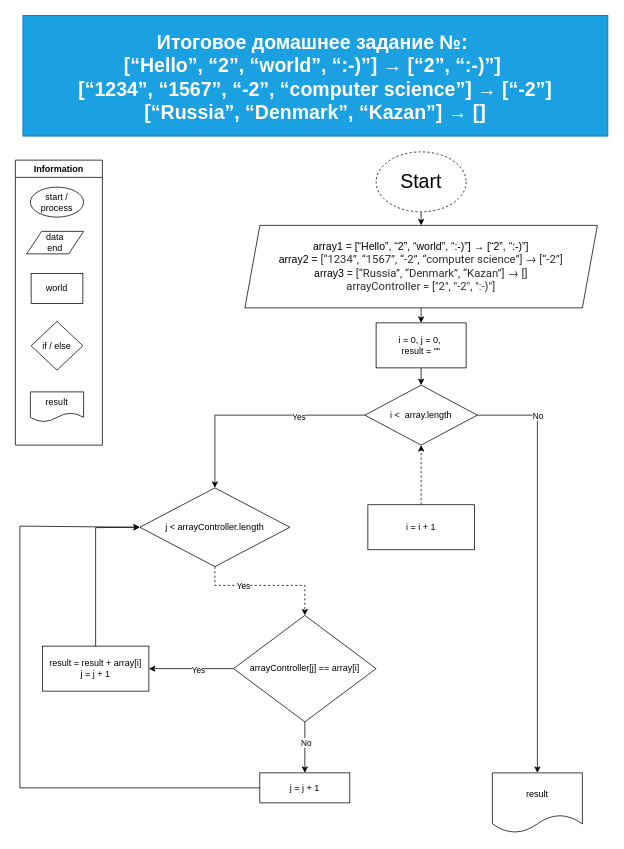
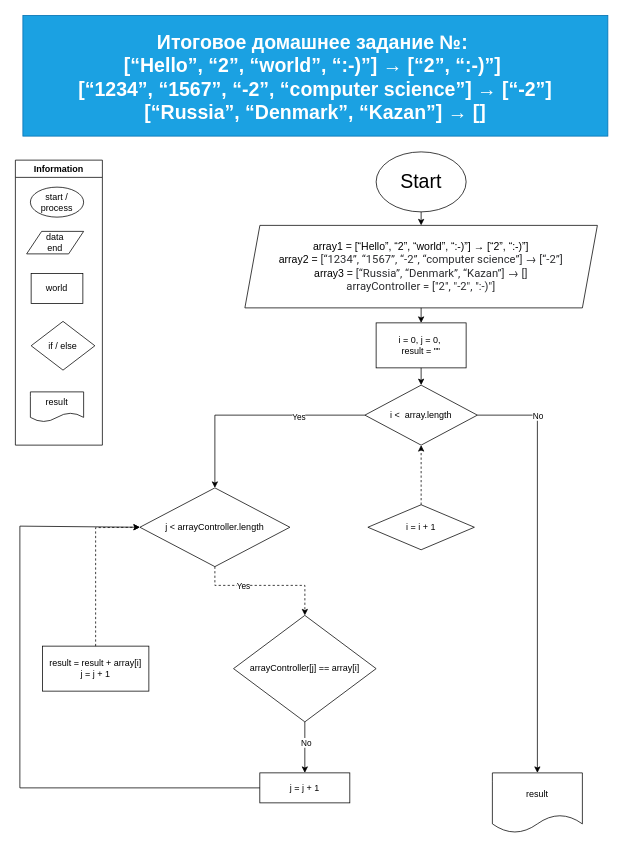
node "Start": style dashed -> solid
node "if / else": size 52x49 -> 64x49
node "i = i + 1": shape rectangle -> diamond
edge "result = result + array[i] j = j + 1" -> "j < arrayController.length": style solid -> dashed
edge "arrayController[j] == array[i]" -> "result = result + array[i] j = j + 1": removed, label "Yes"
